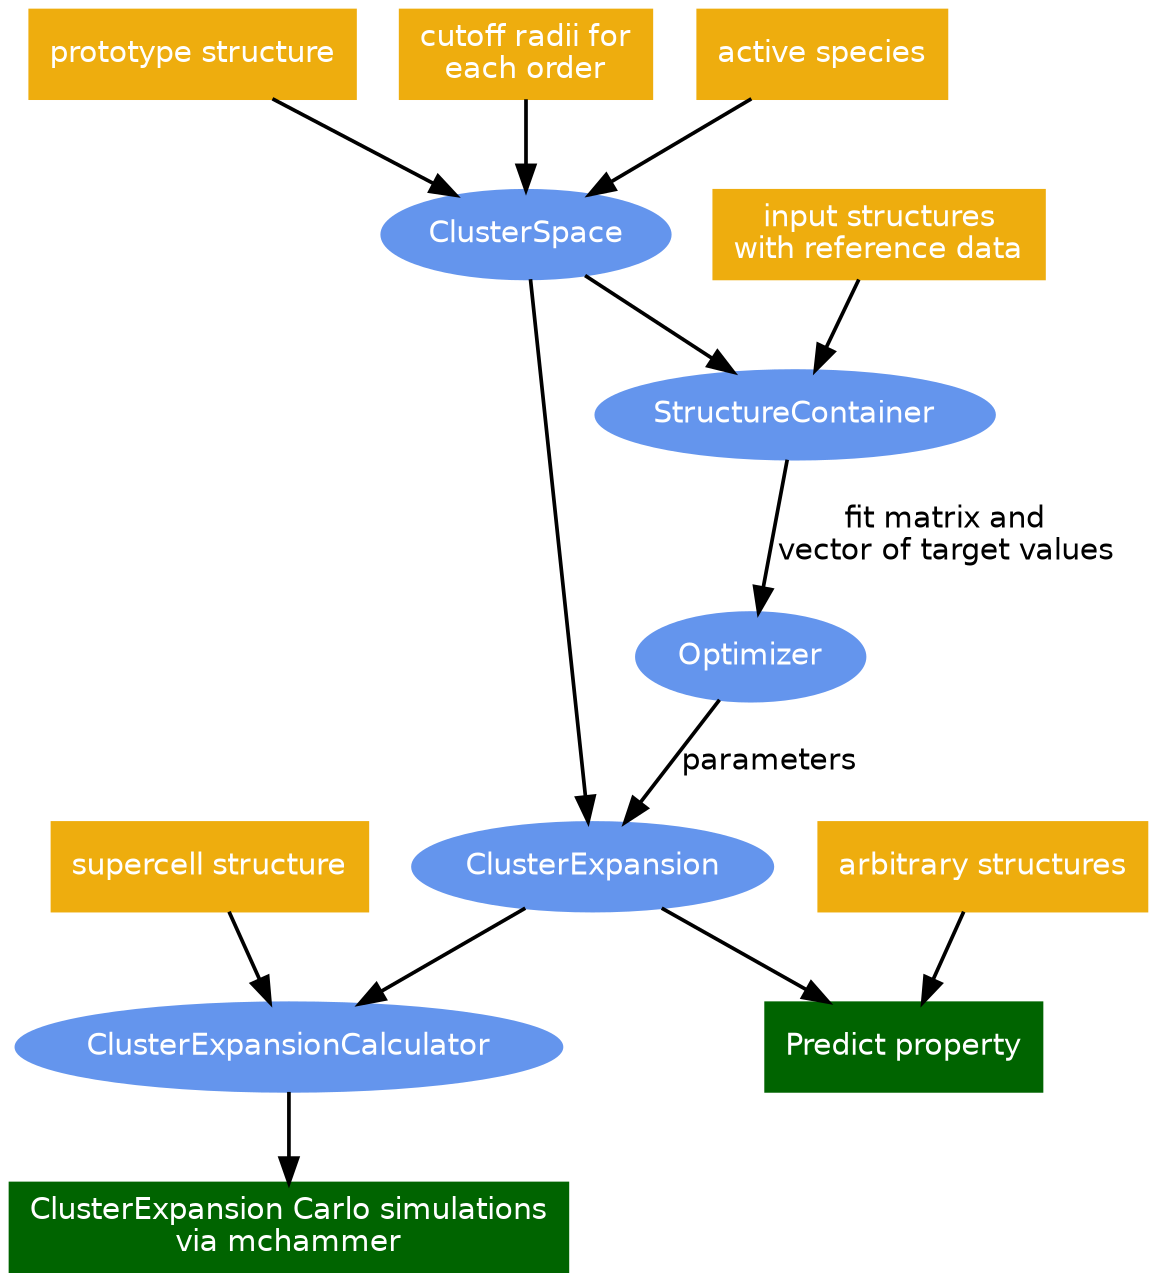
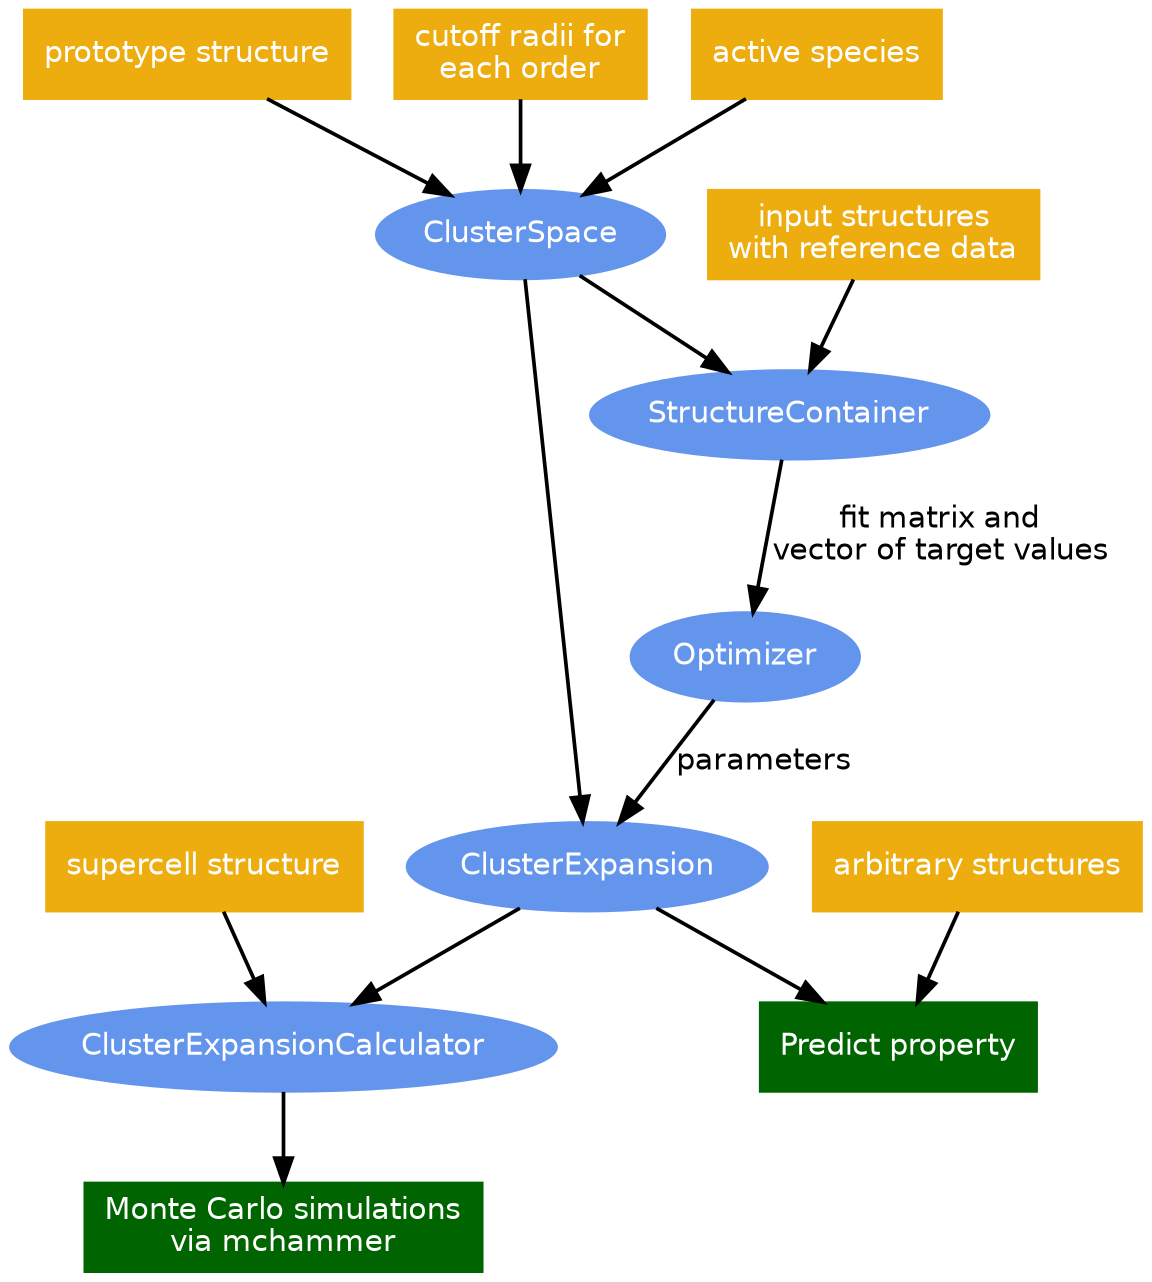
node "ClusterExpansion Carlo simulations via mchammer": label "ClusterExpansion Carlo simulations via mchammer" -> "Monte Carlo simulations via mchammer"
